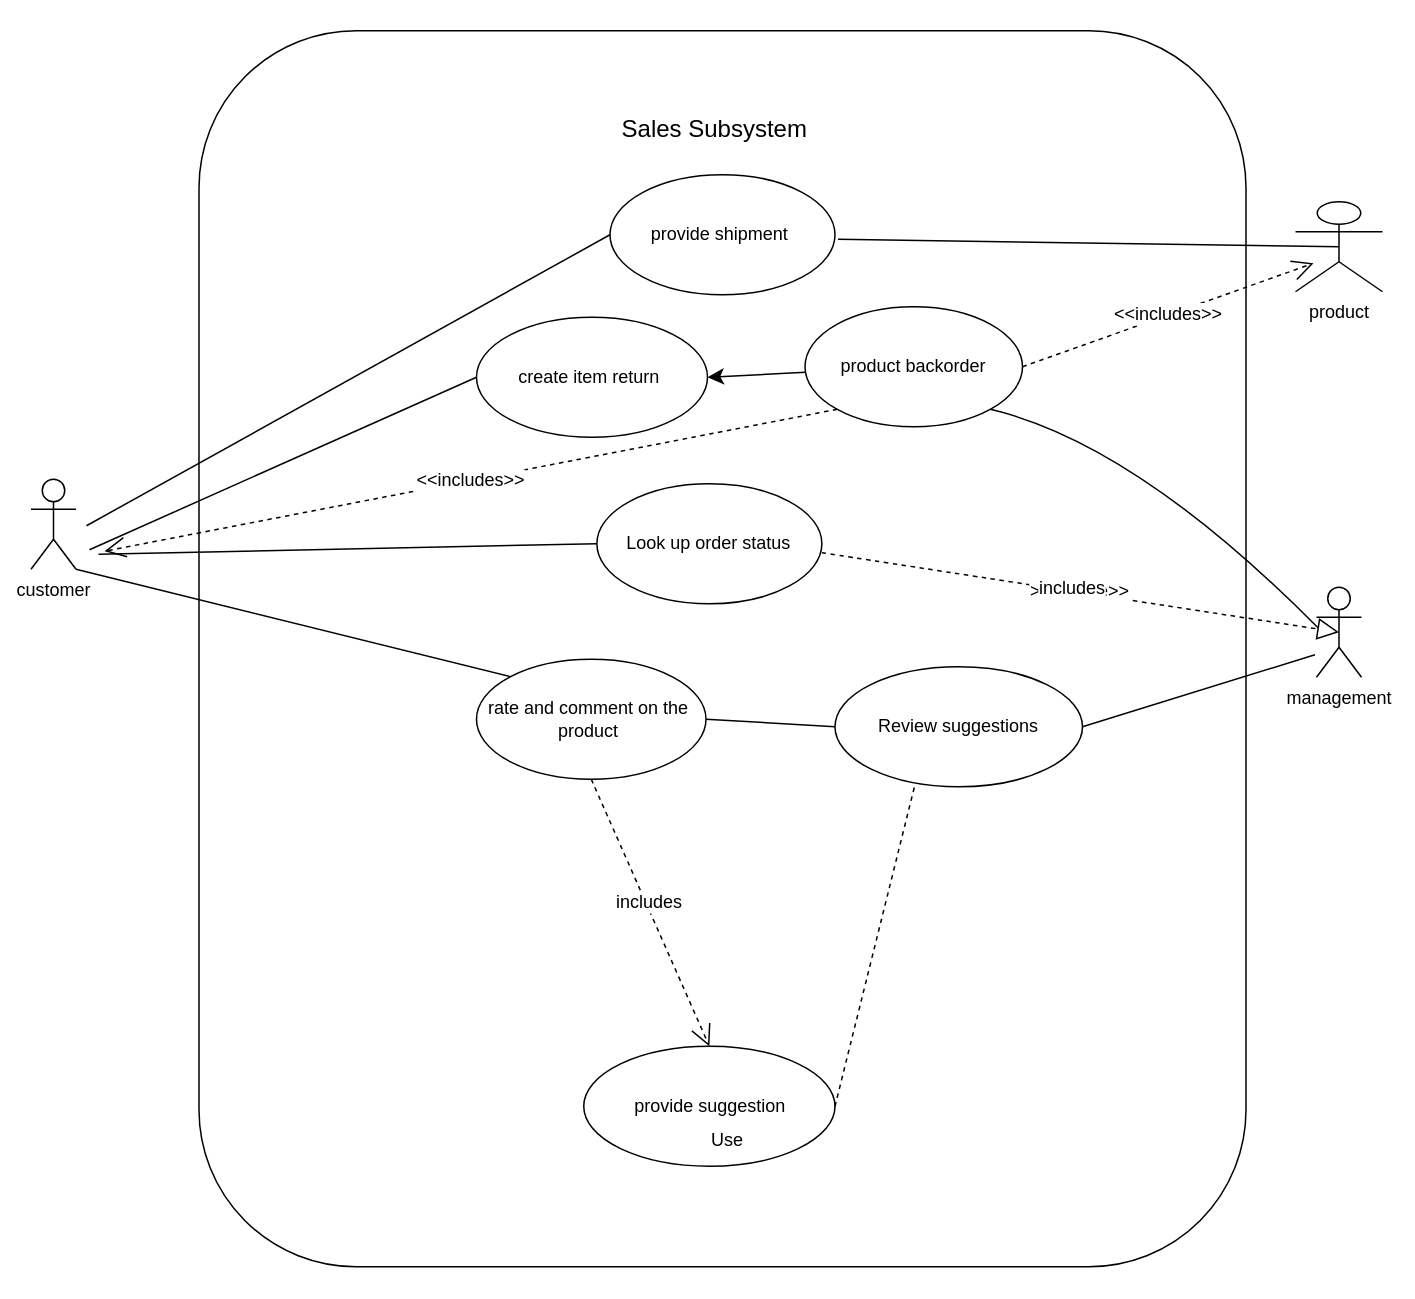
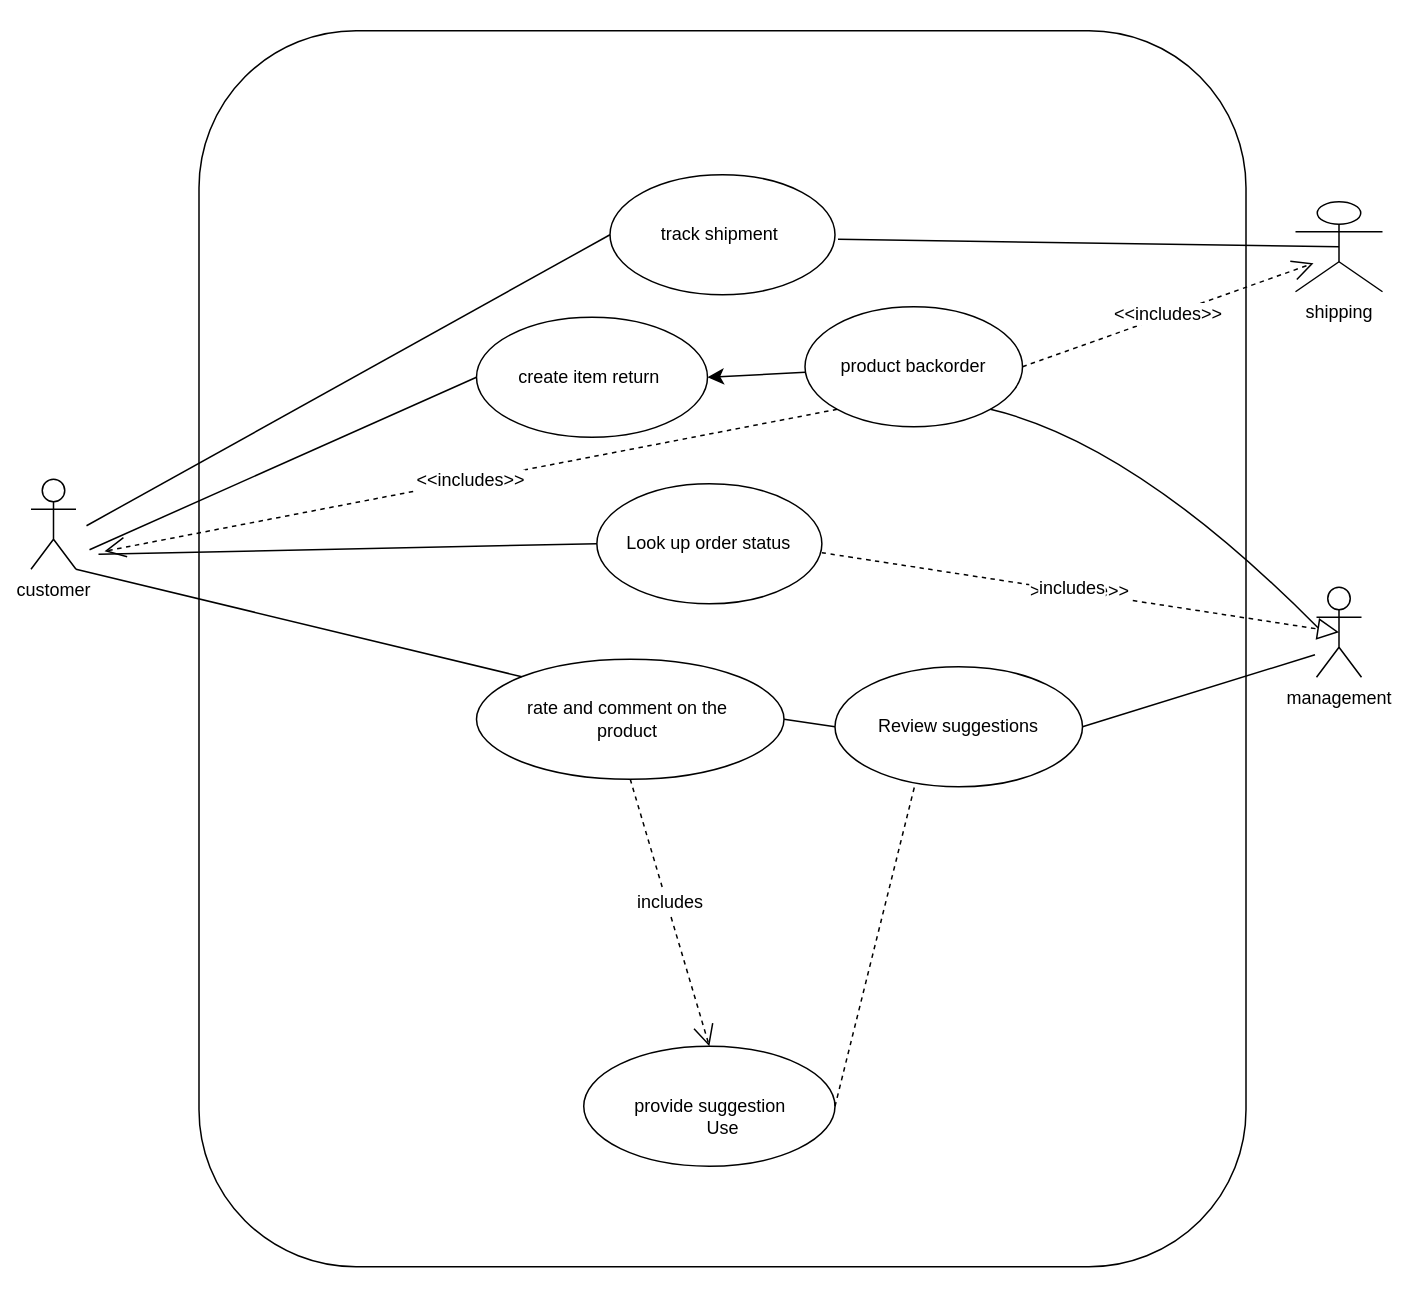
node "Sales Subsystem": removed
node "provide shipment": label "provide shipment" -> "track shipment"
node "product": label "product" -> "shipping"
node "rate and comment on the product": size 230x120 -> 308x120
